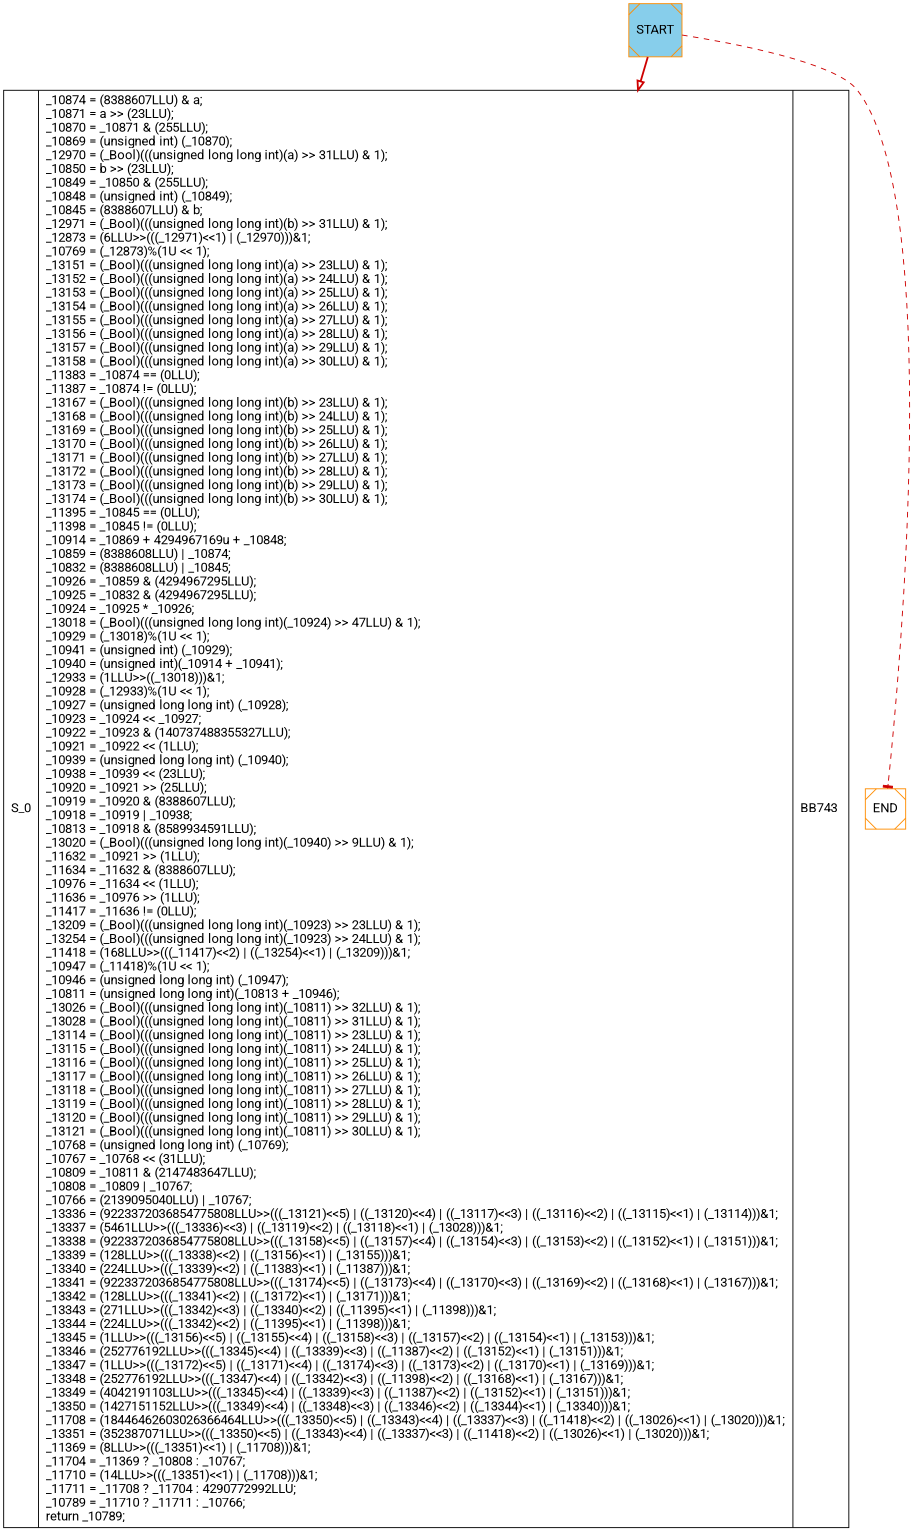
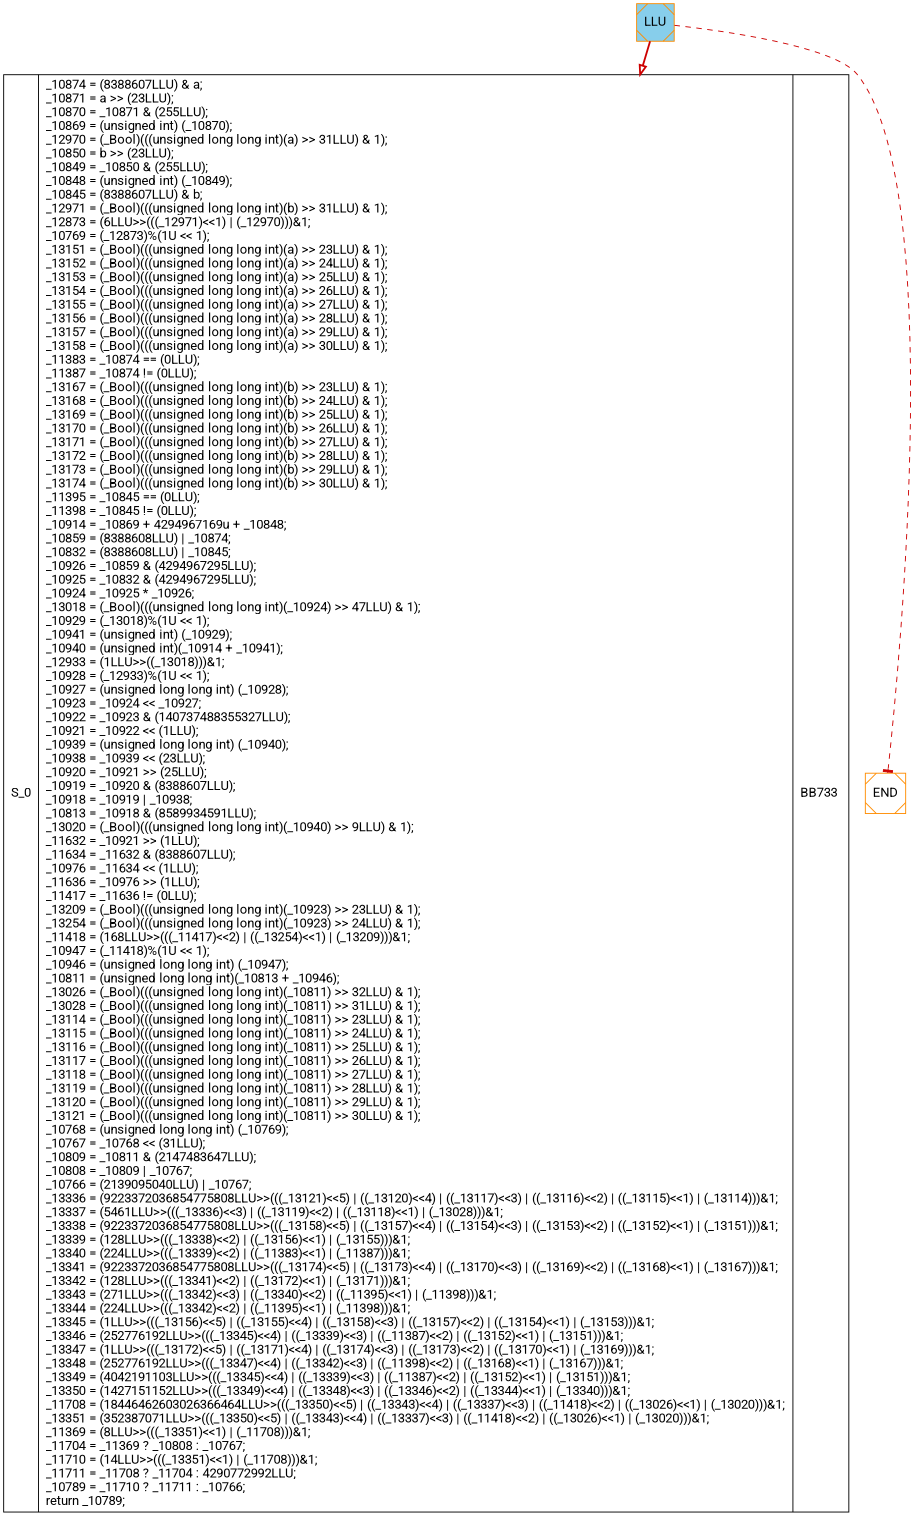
node "START": label "START" -> "LLU"
node "S_0": text "BB743" -> "BB733"
